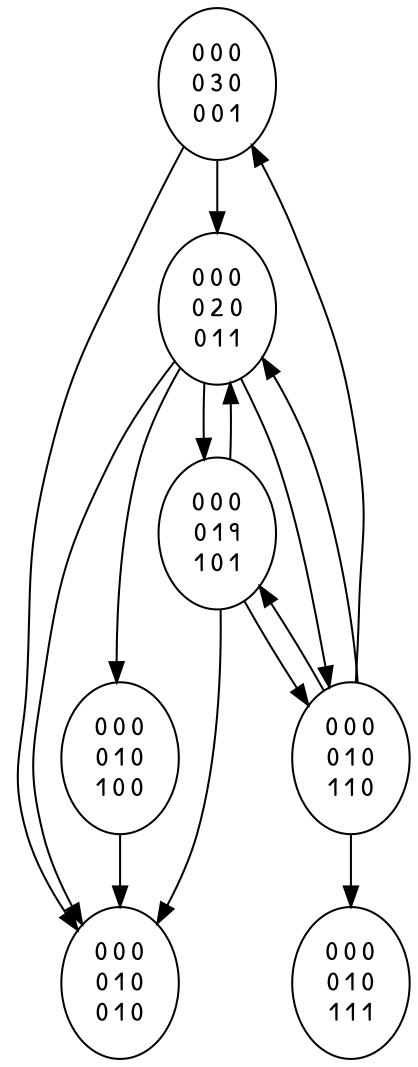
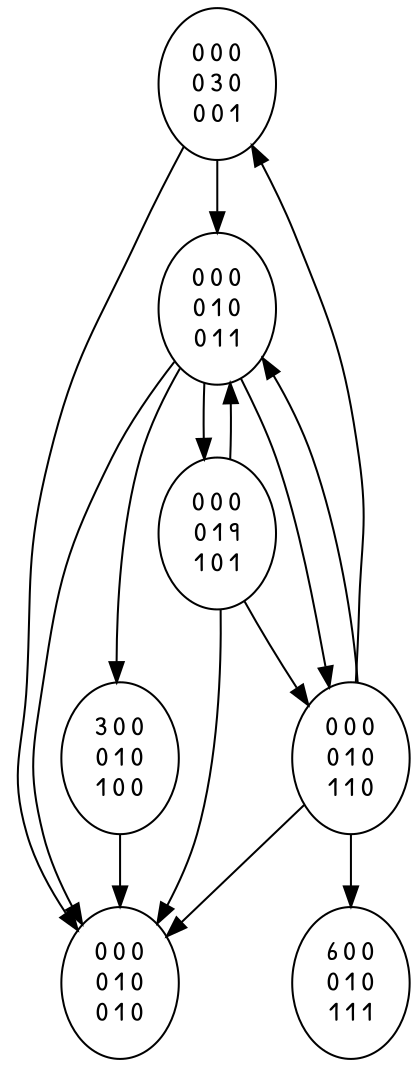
node "0 0 0 0 2 0 0 1 1": label "0 0 0 0 2 0 0 1 1" -> "0 0 0 0 1 0 0 1 1"
edge "0 0 0 0 1 0 1 1 0" -> "0 0 0 0 1 9 1 0 1": now "0 0 0 0 1 0 1 1 0" -> "0 0 0 0 1 0 0 1 0"
node "0 0 0 0 1 0 1 0 0": label "0 0 0 0 1 0 1 0 0" -> "3 0 0 0 1 0 1 0 0"
node "0 0 0 0 1 0 1 1 1": label "0 0 0 0 1 0 1 1 1" -> "6 0 0 0 1 0 1 1 1"
